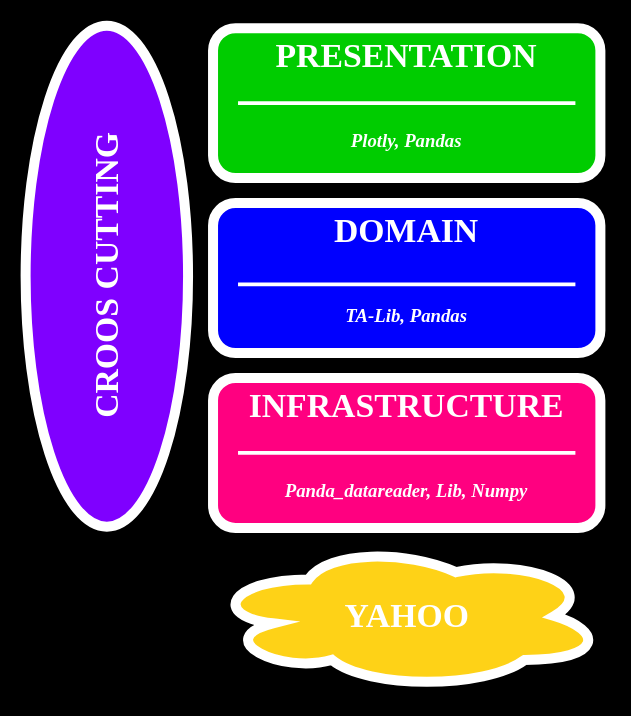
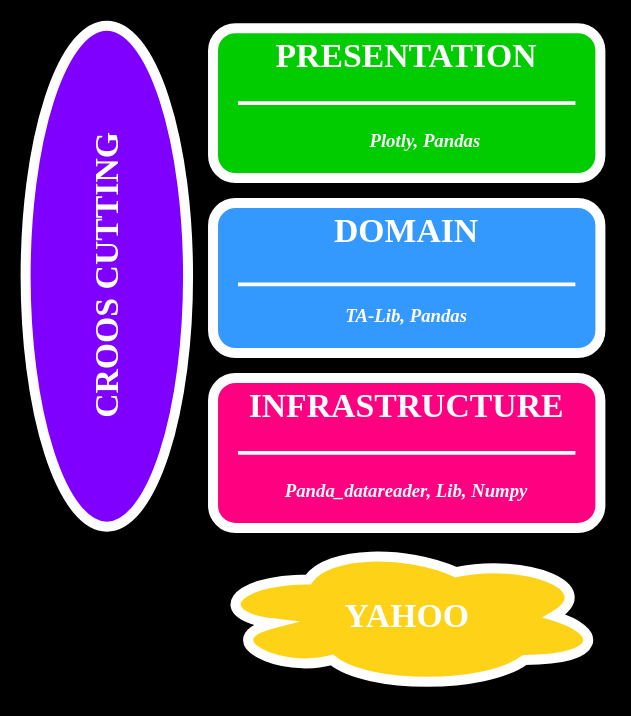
node "Plotly, Pandas": moved (407, 141) -> (426, 141)
node "DOMAIN": fillcolor #0000ff -> #3399ff
